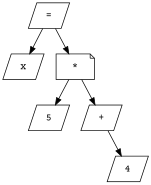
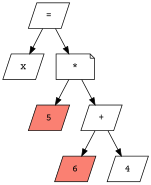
node "5": fillcolor white -> salmon
node "6": added
